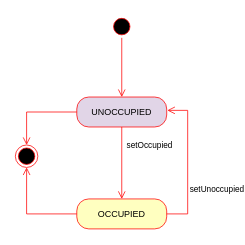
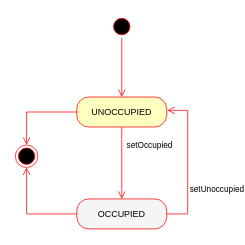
node "UNOCCUPIED": fillcolor #e1d5e7 -> #ffffc0
node "OCCUPIED": fillcolor #ffffc0 -> #f5f5f5
